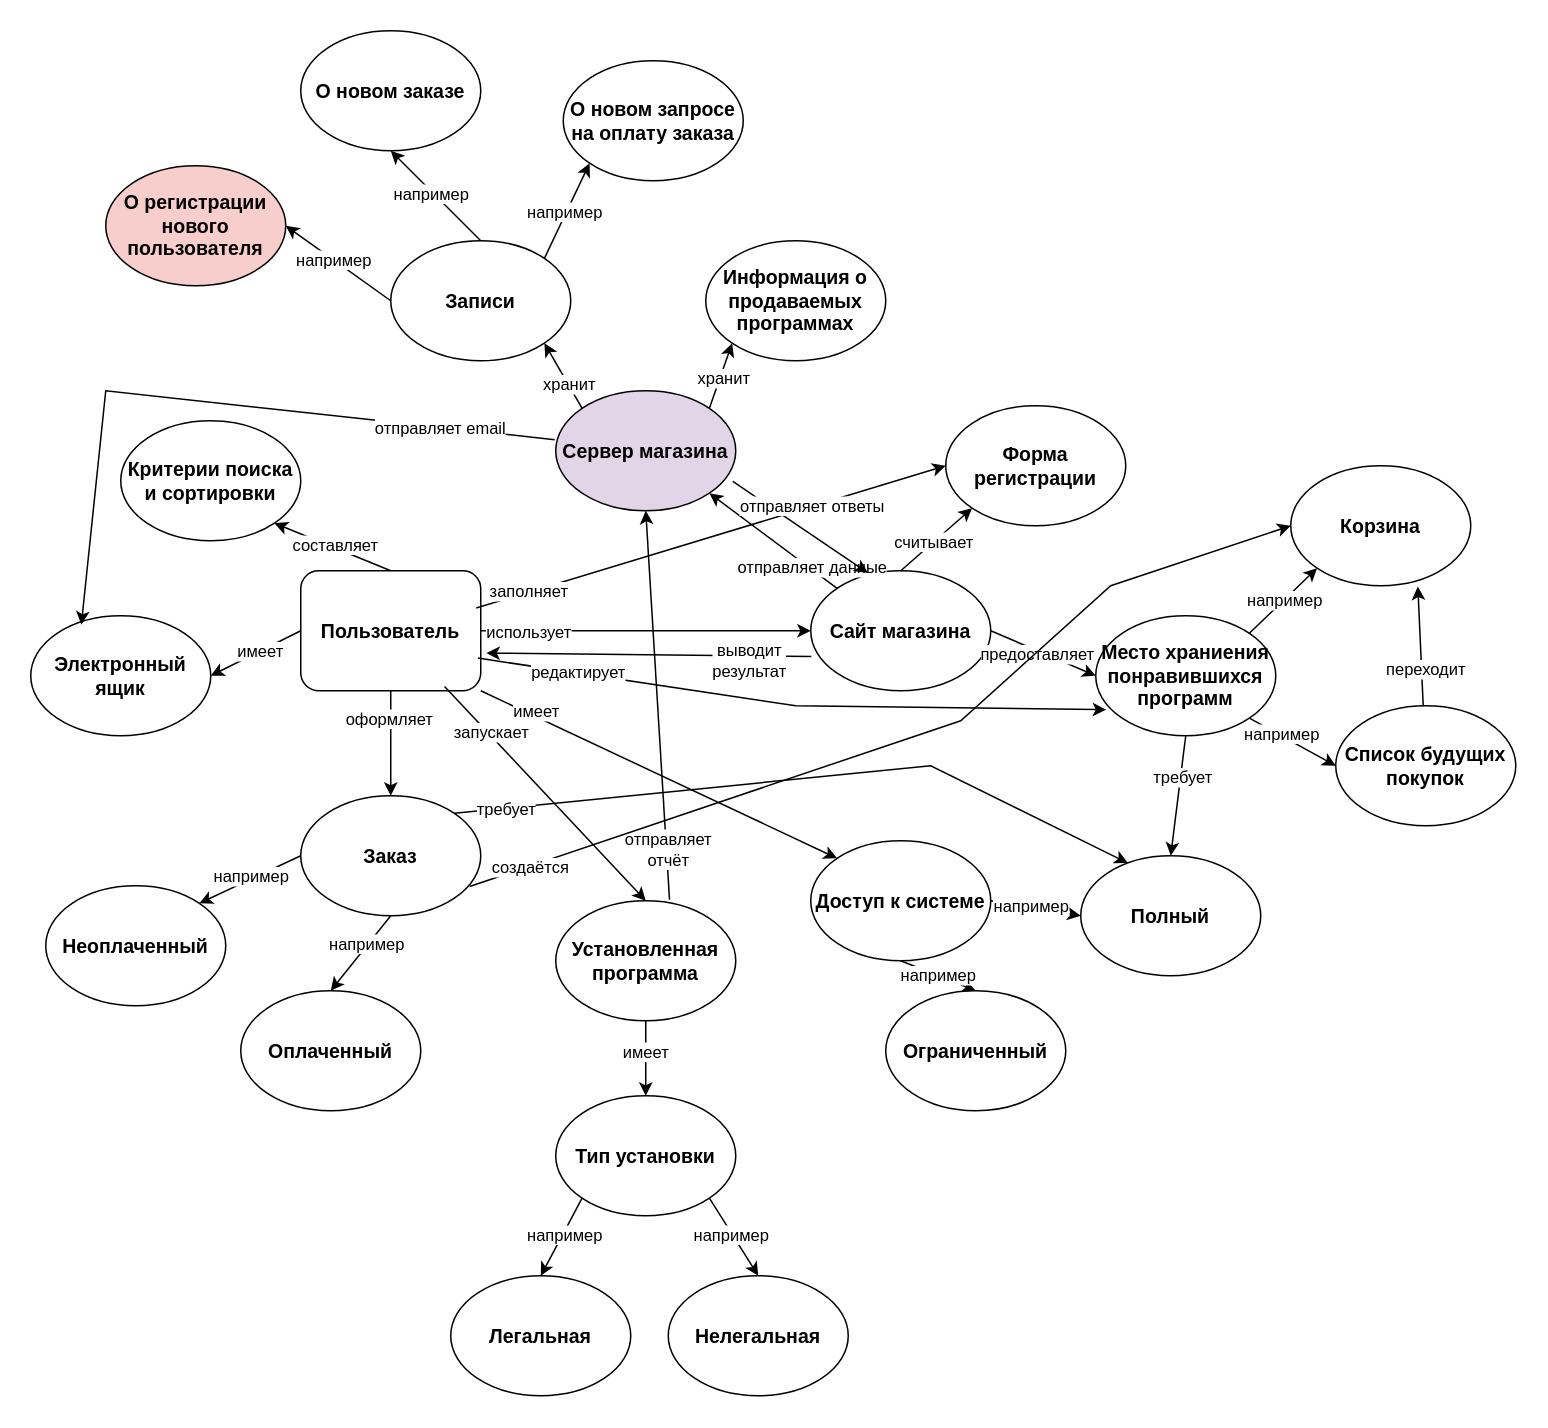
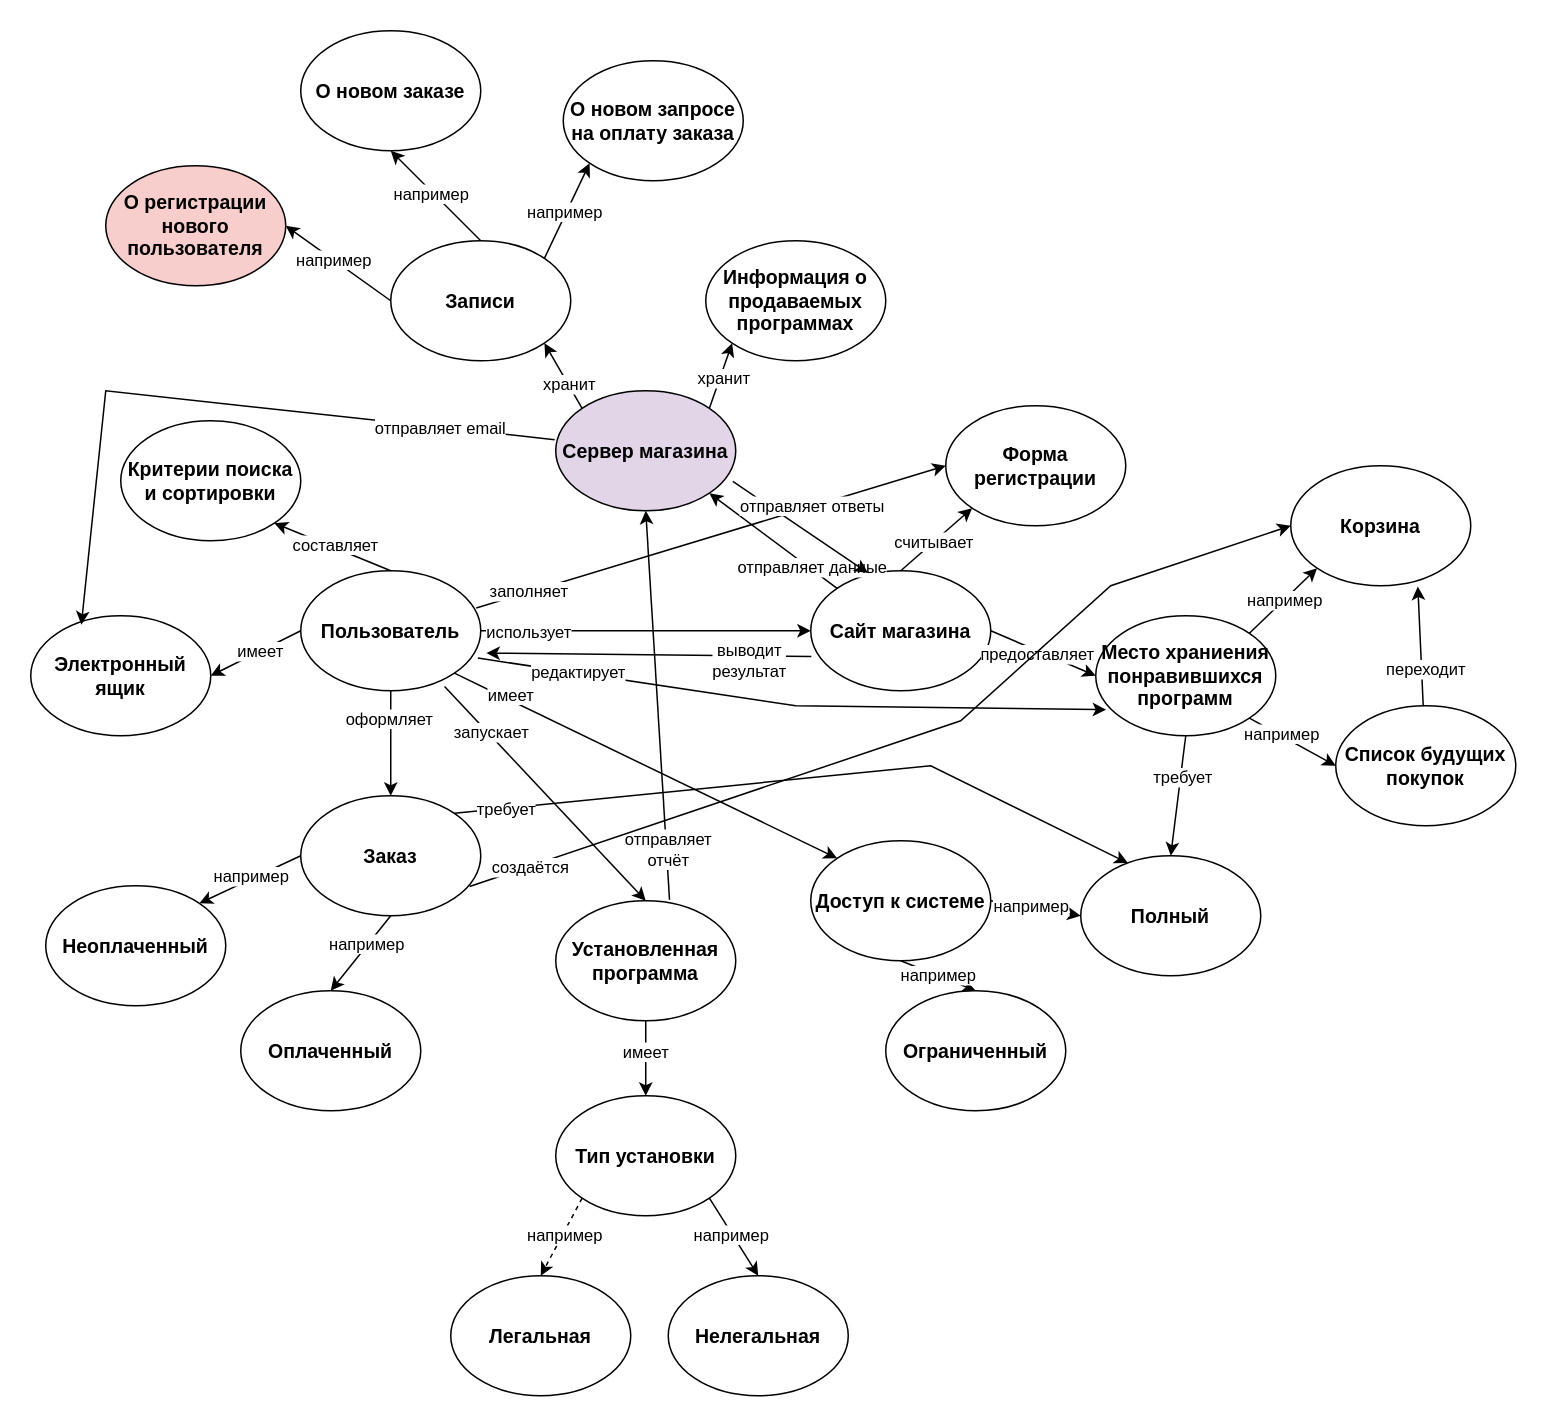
node "Пользователь": shape rounded rectangle -> ellipse
edge "Тип установки" -> "Легальная": style solid -> dashed
